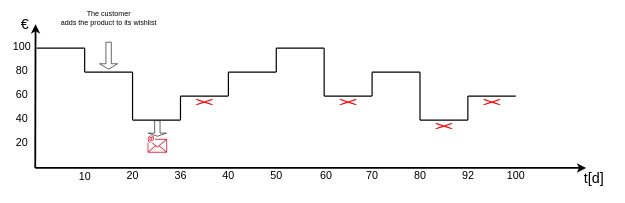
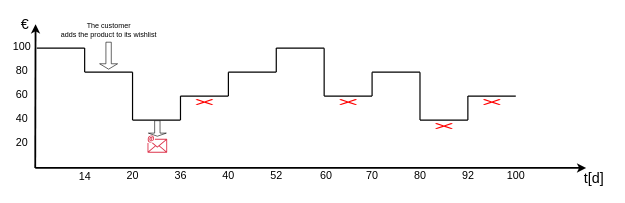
node "The customer adds the product to its wishlist": moved (108, 18) -> (108, 30)
node "50": label "50" -> "52"
node "10": label "10" -> "14"
